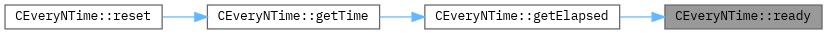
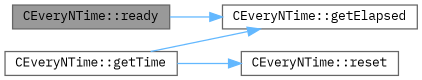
edge "CEveryNTime::reset" -> "CEveryNTime::getTime": reversed
edge "CEveryNTime::getElapsed" -> "CEveryNTime::ready": reversed
